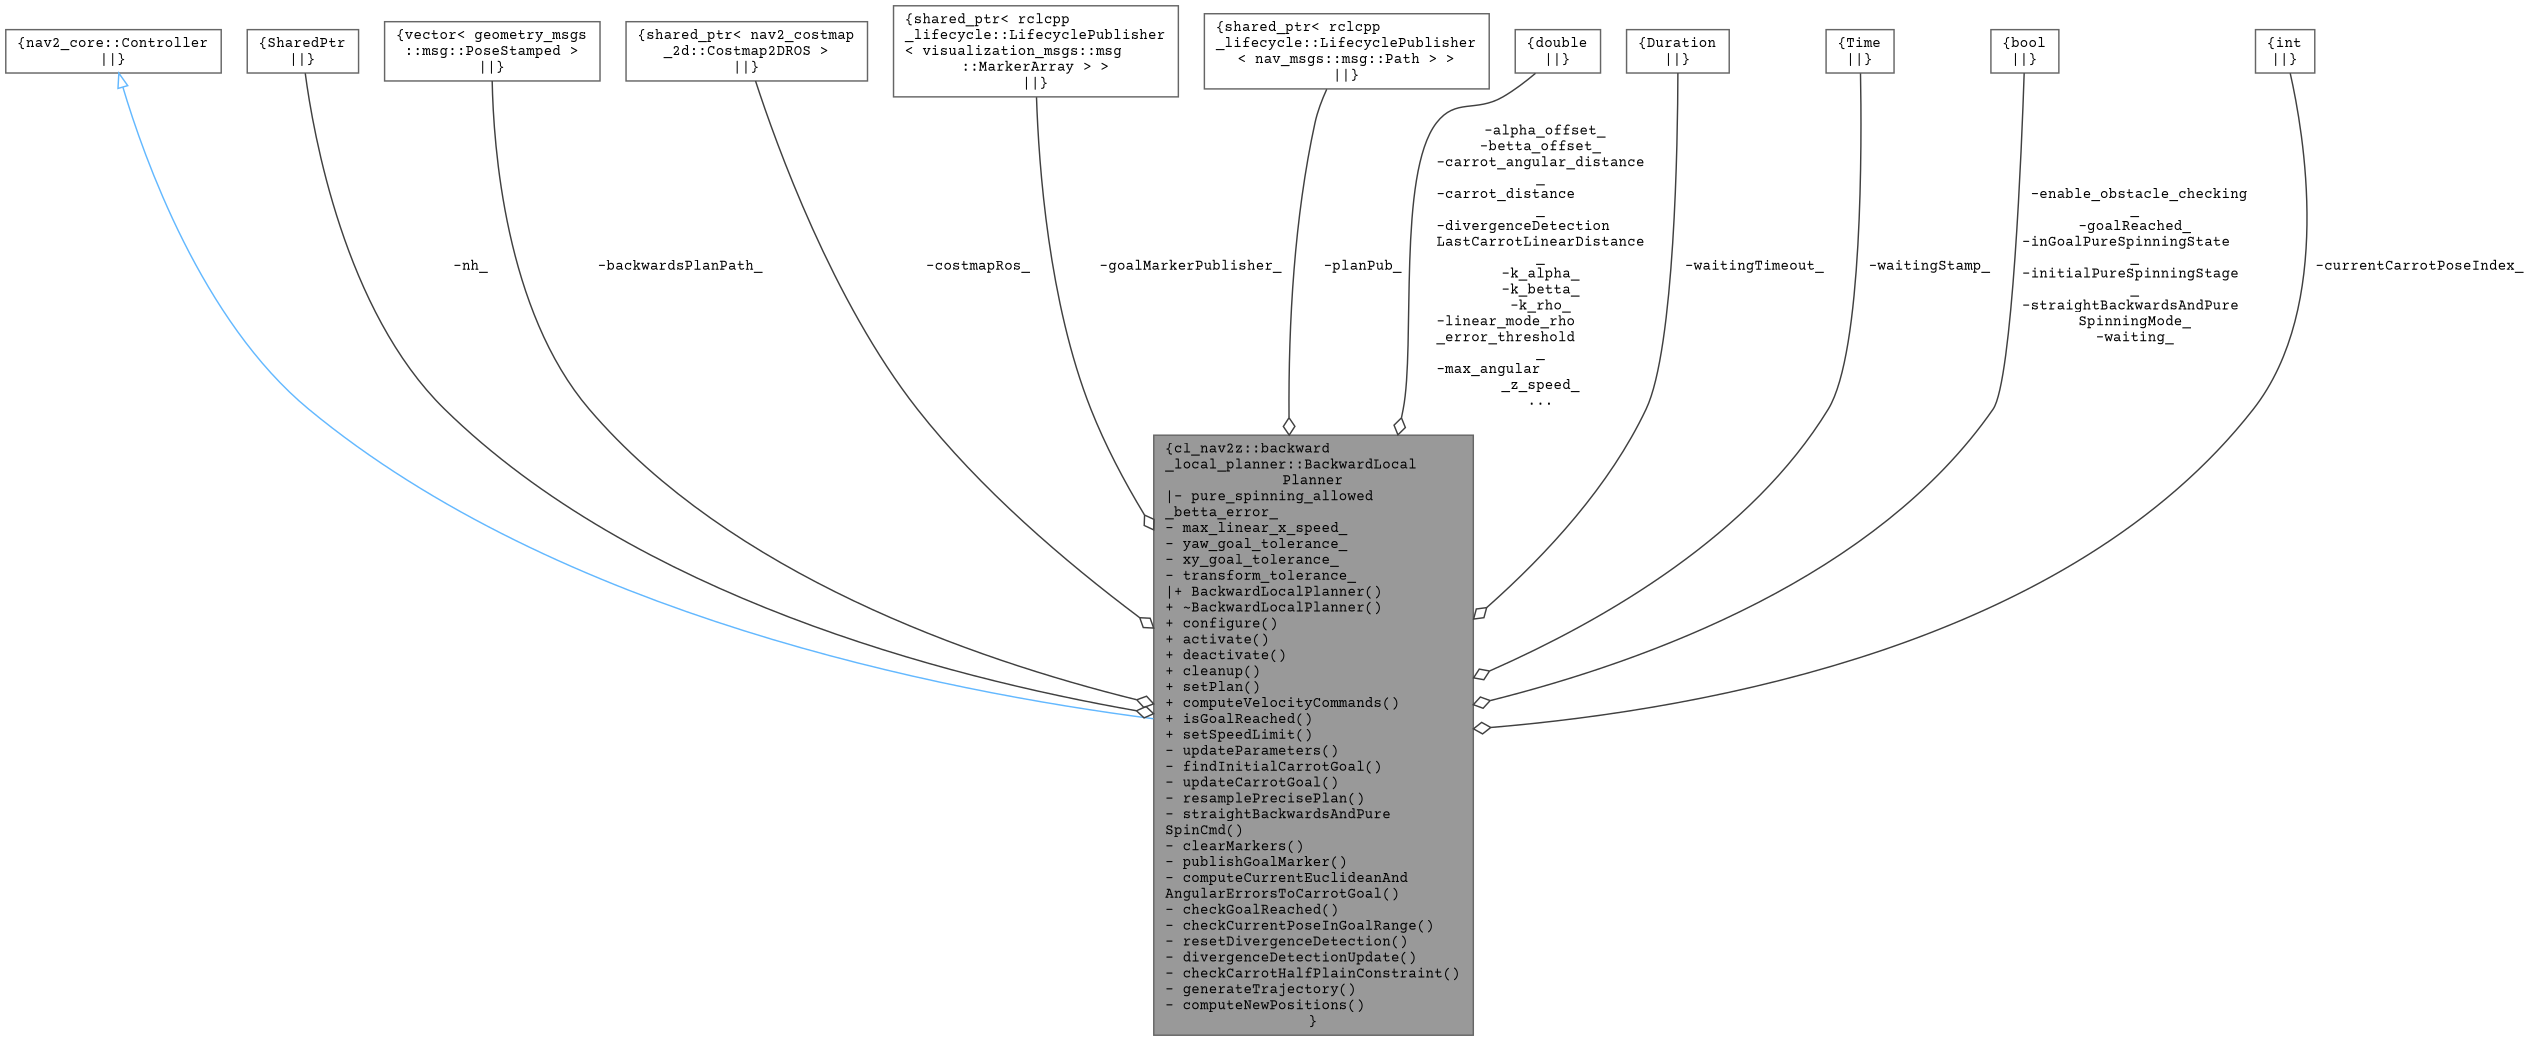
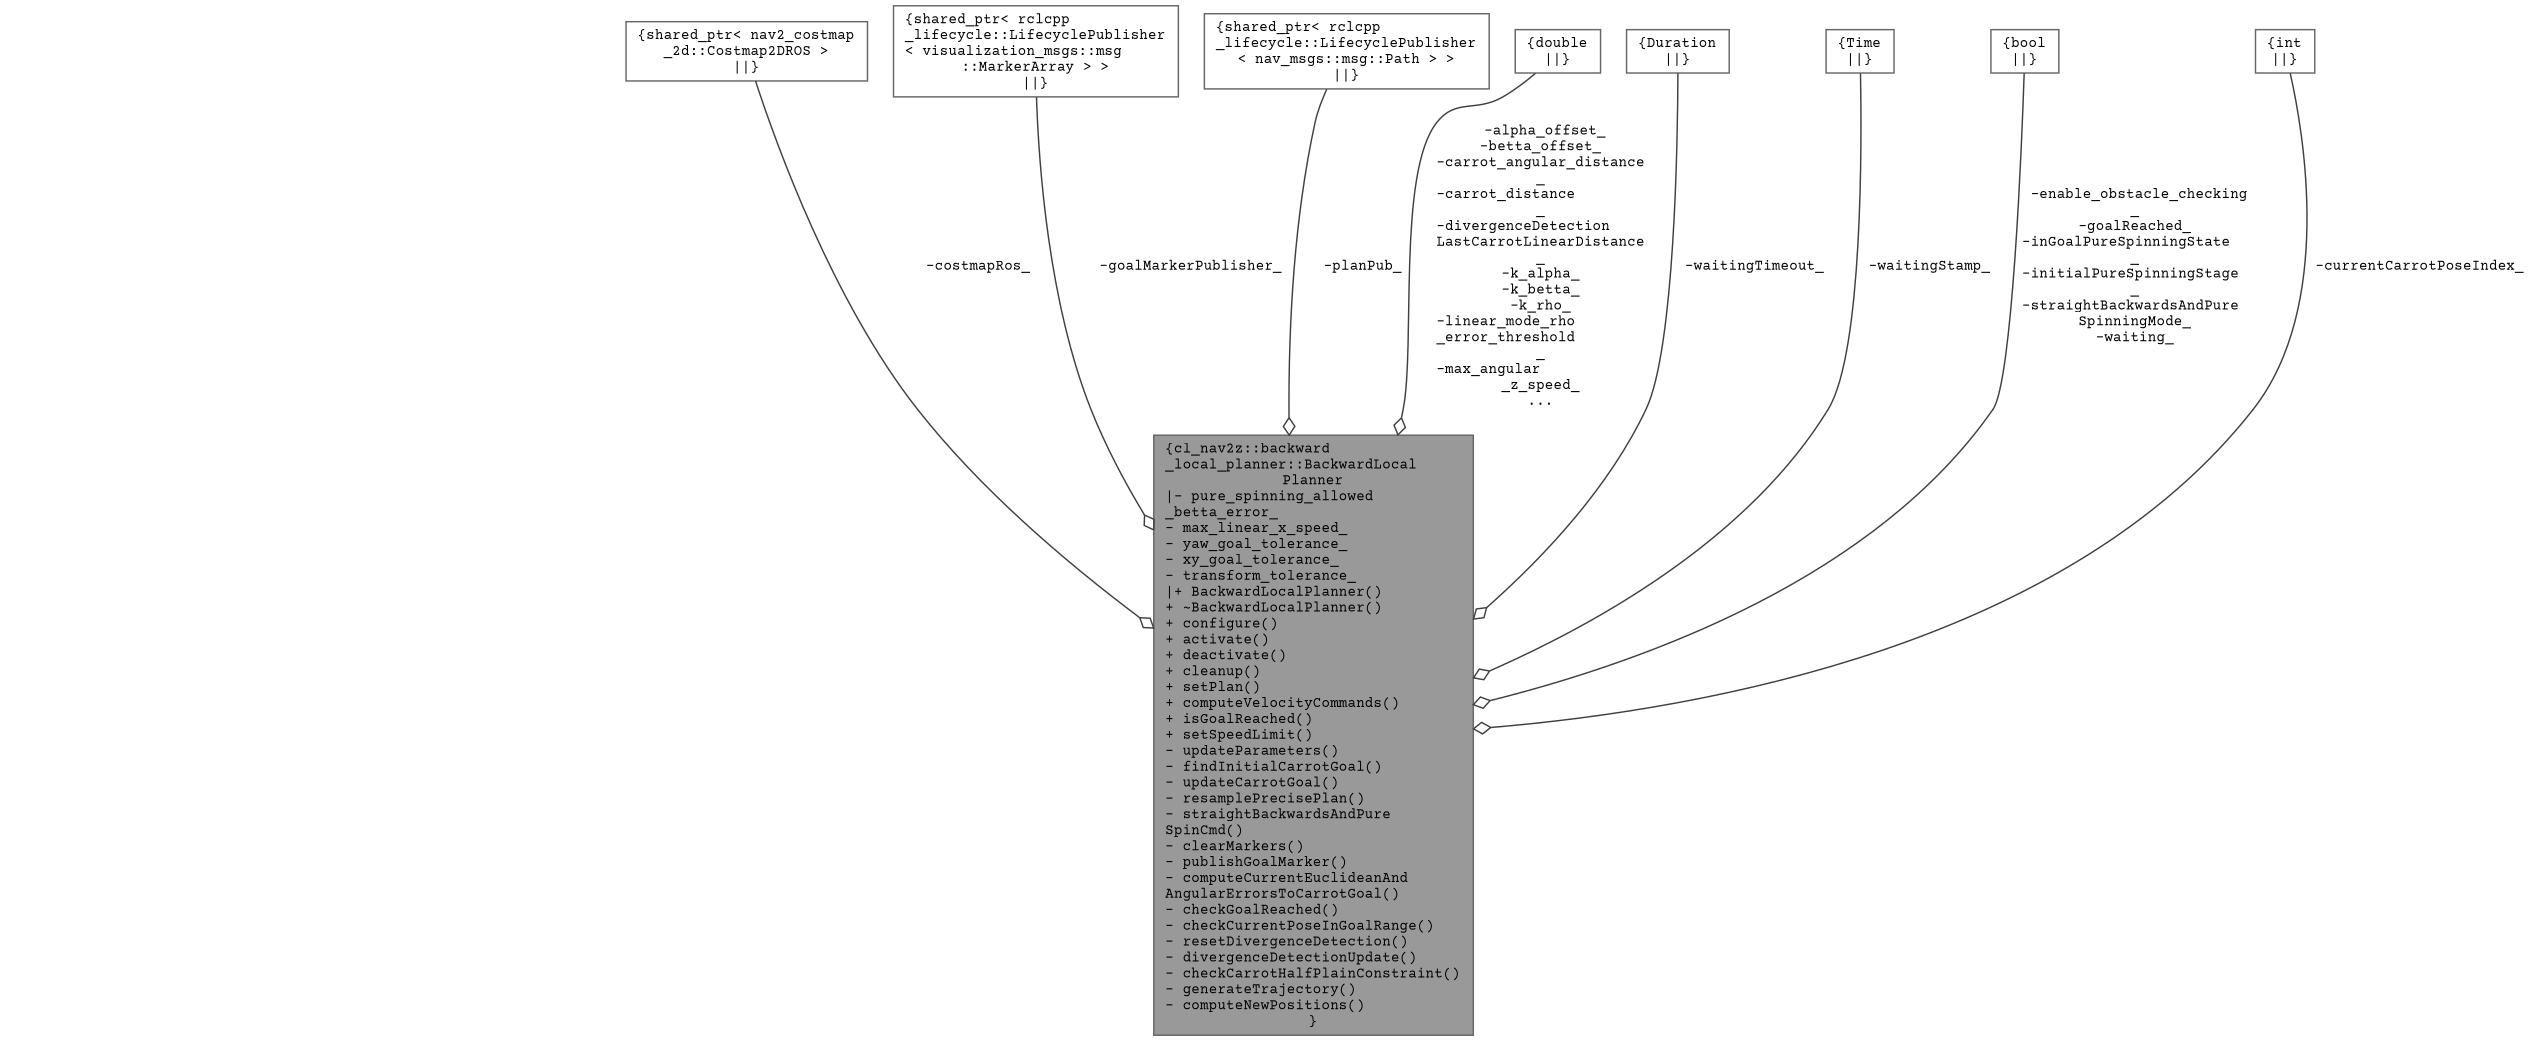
node "{nav2_core::Controller ||}": removed
node "{SharedPtr ||}": removed
node "{vector< geometry_msgs ::msg::PoseStamped > ||}": removed
